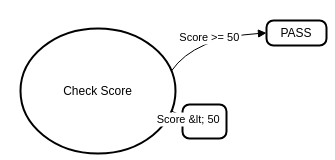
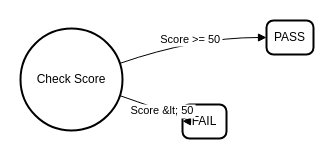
node "PASS": size 60x25 -> 47x34
node "Check Score": size 155x125 -> 102x102
